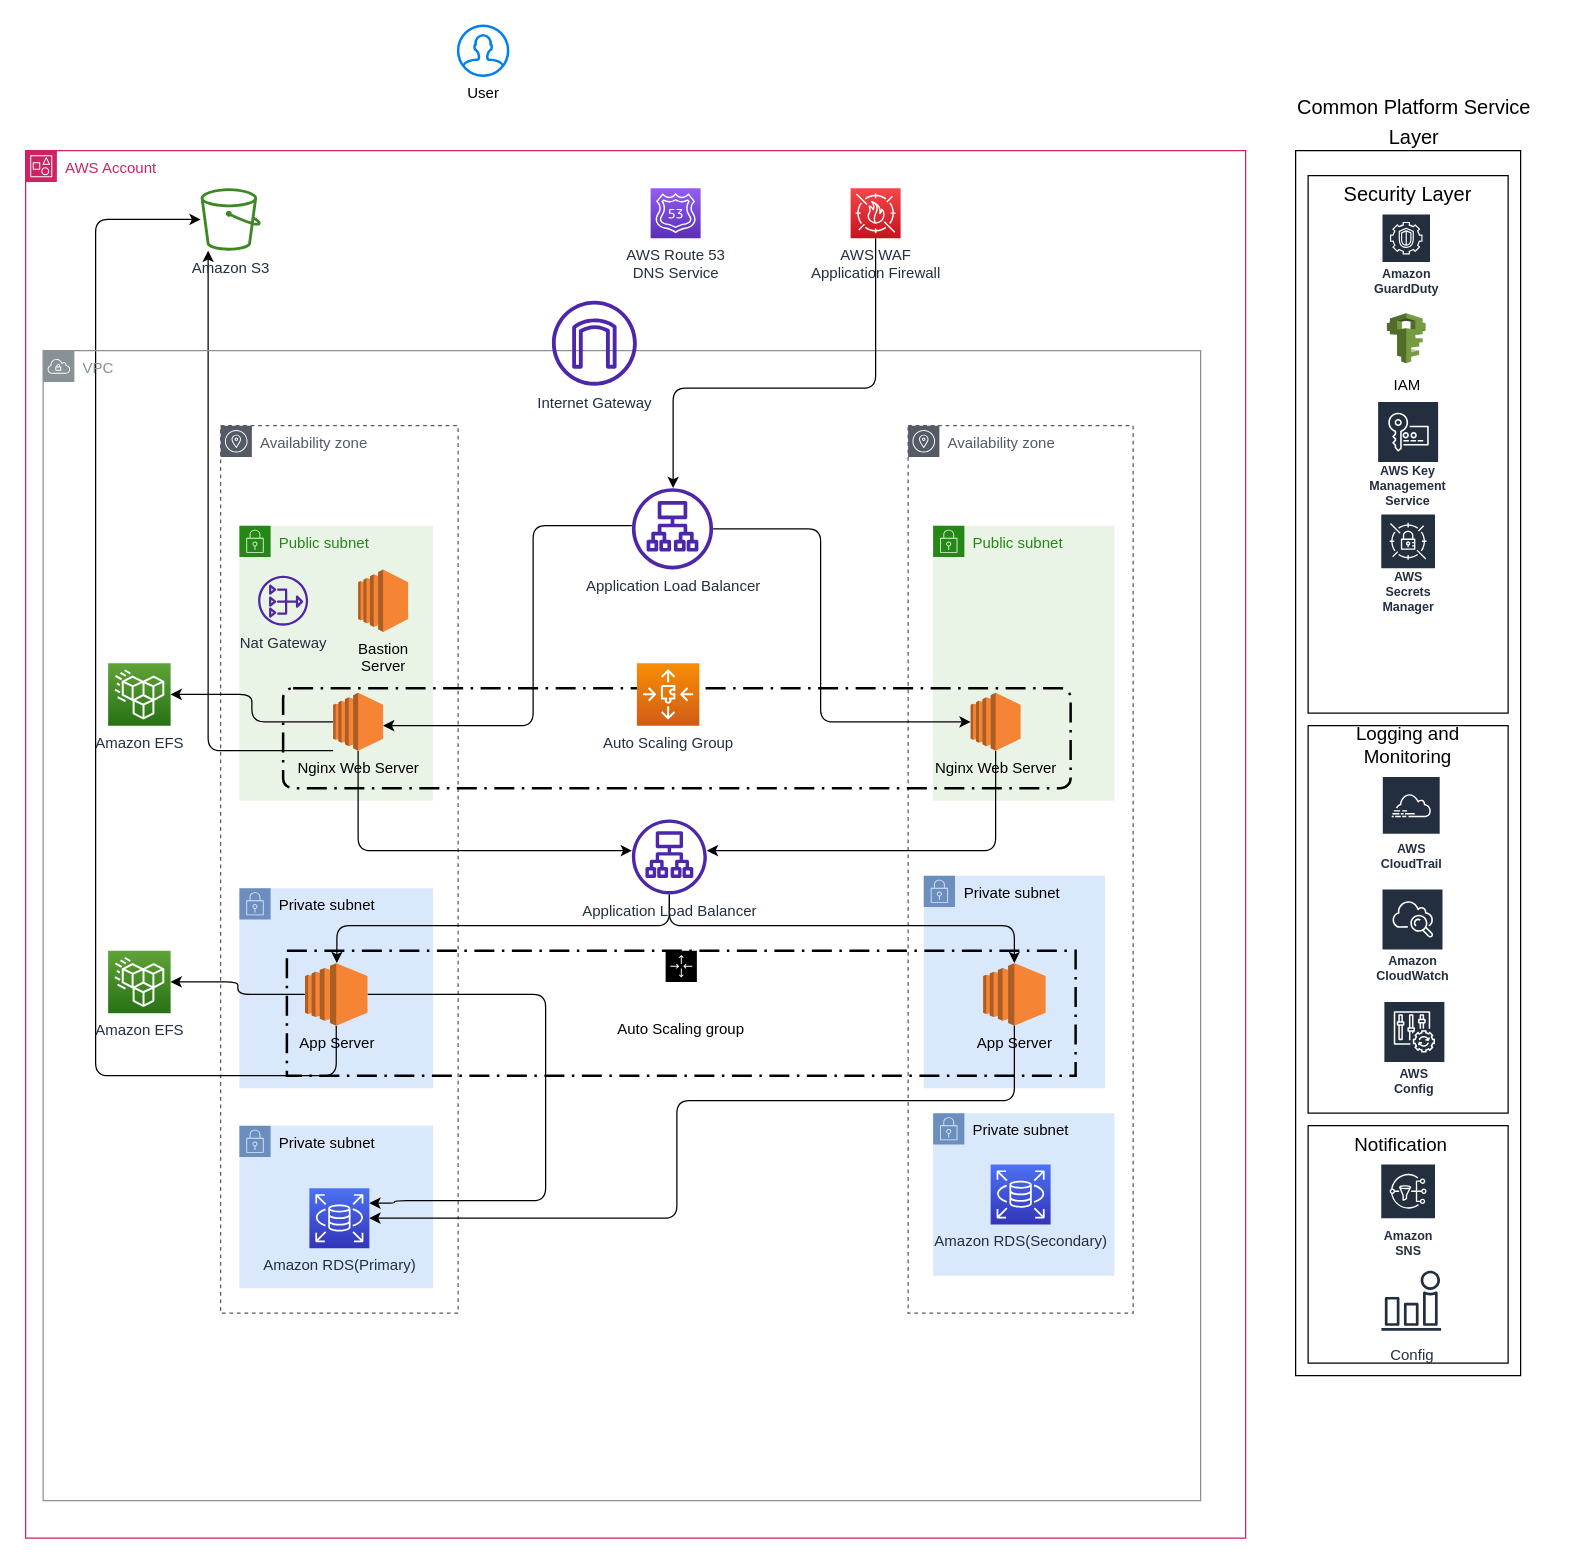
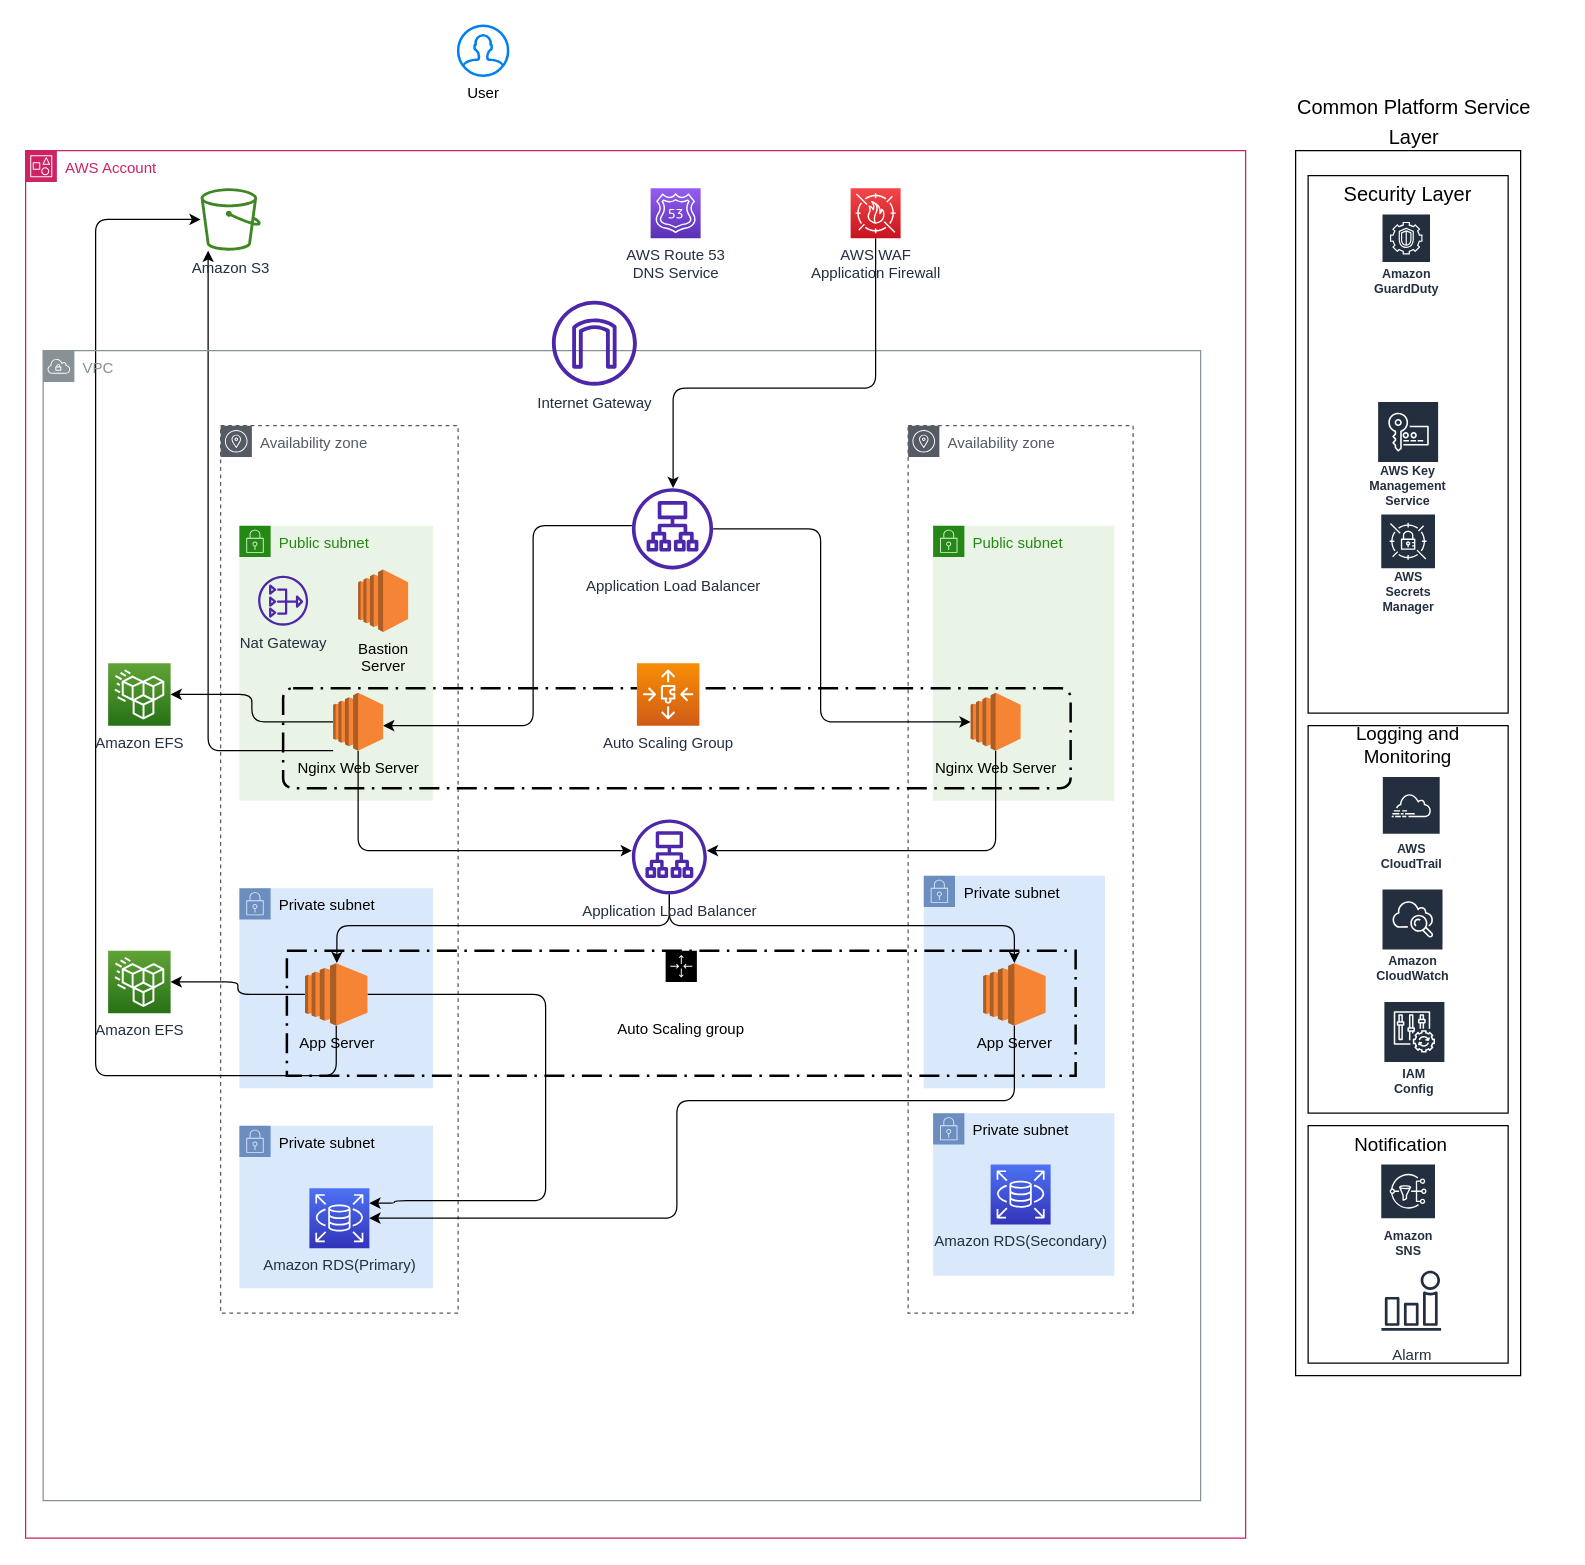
node "IAM": removed
node "AWS Config": label "AWS Config" -> "IAM Config"
node "Config": label "Config" -> "Alarm"
